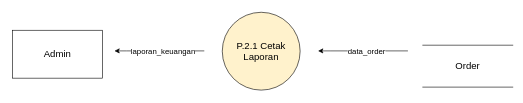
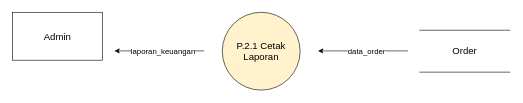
node "Admin": moved (57, 54) -> (57, 36)
node "Order": moved (468, 66) -> (465, 51)
